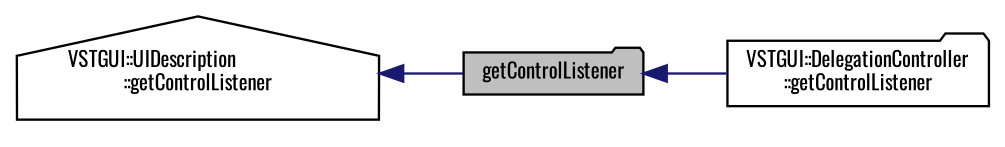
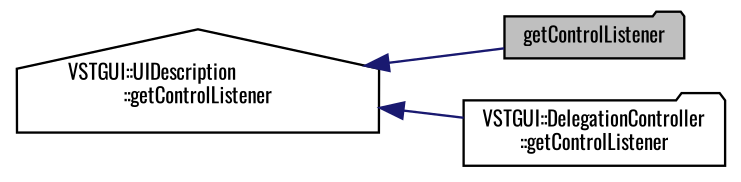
edge "VSTGUI::DelegationController ::getControlListener" -> "getControlListener": now "VSTGUI::DelegationController ::getControlListener" -> "VSTGUI::UIDescription ::getControlListener"
